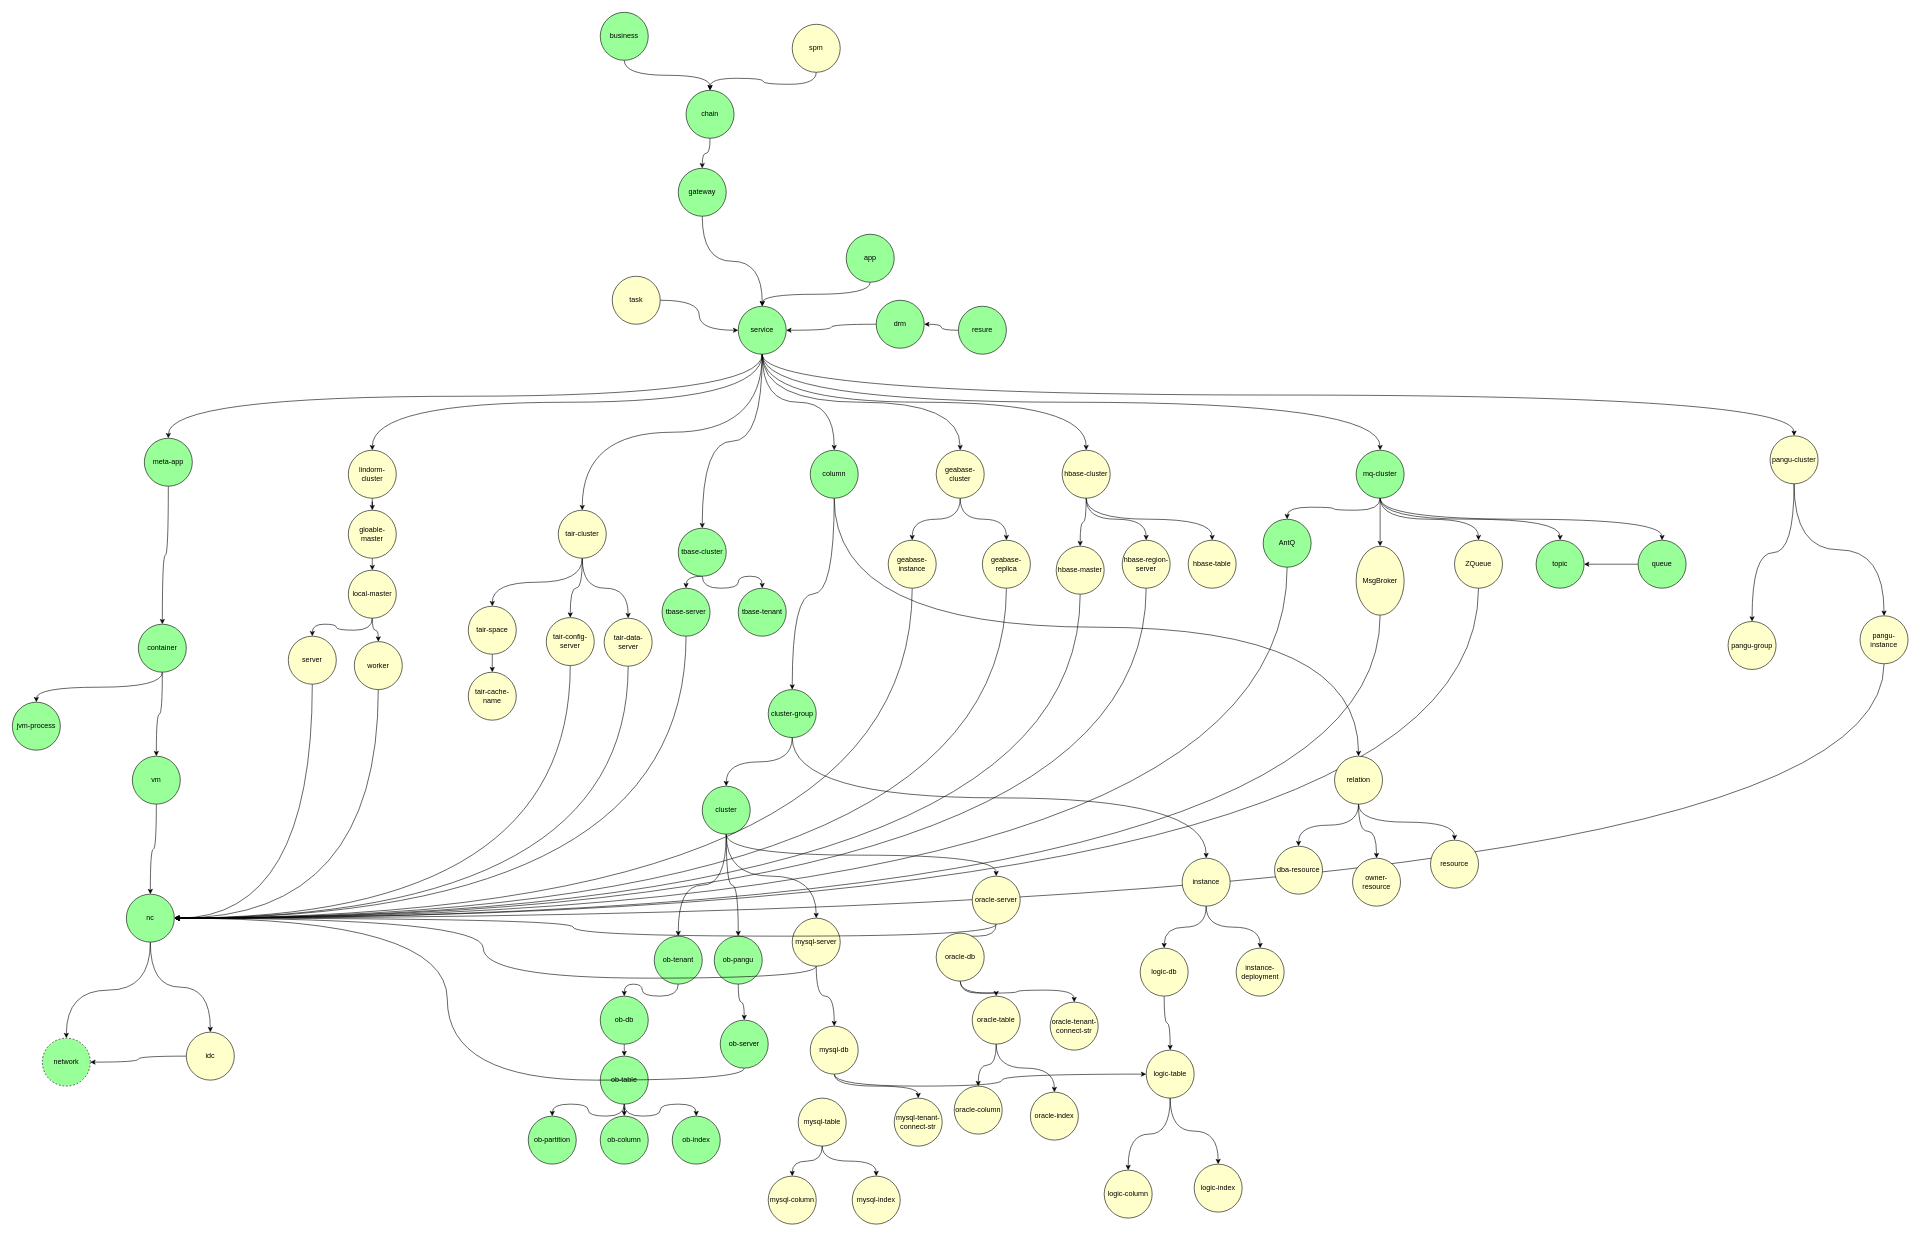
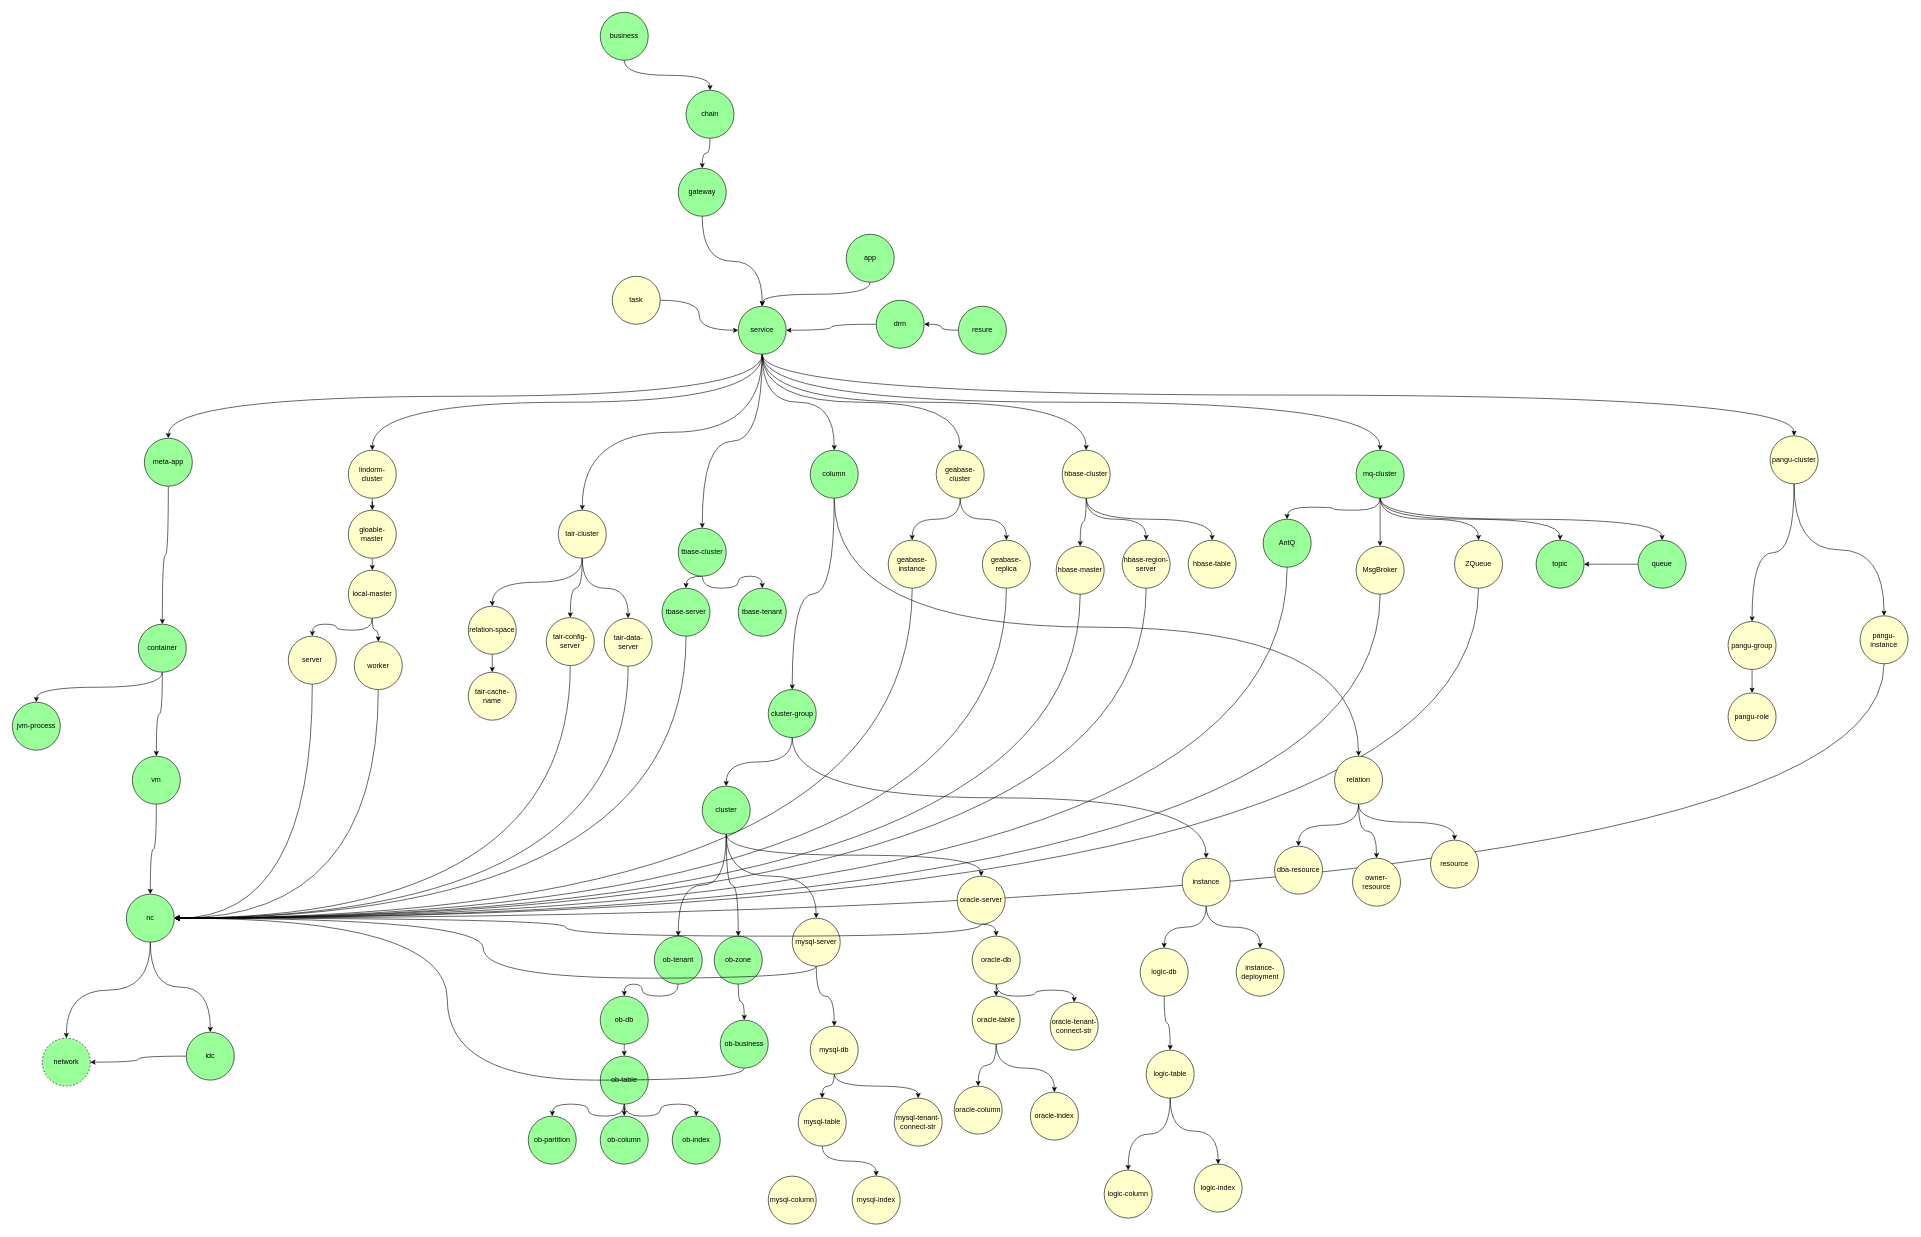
node "spm": removed
edge "spm" -> "chain": removed
node "MsgBroker": size 48x69 -> 48x48
node "tair-space": label "tair-space" -> "relation-space"
edge "pangu-group" -> "pangu-role": added
node "pangu-role": added
node "oracle-server": moved (996, 900) -> (981, 900)
node "oracle-db": moved (960, 957) -> (996, 960)
node "ob-pangu": label "ob-pangu" -> "ob-zone"
node "ob-server": label "ob-server" -> "ob-business"
node "idc": fillcolor #ffffcc -> #99ff99
edge "mysql-db" -> "logic-table": now "mysql-db" -> "mysql-table"
edge "mysql-table" -> "mysql-column": removed
